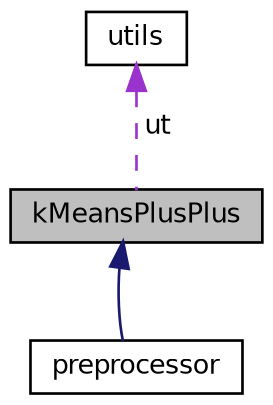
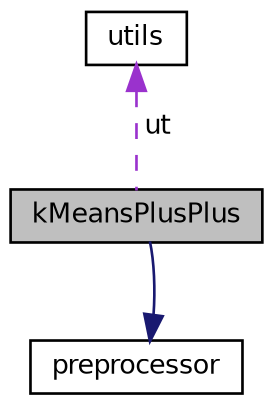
edge "preprocessor" -> "kMeansPlusPlus": reversed
